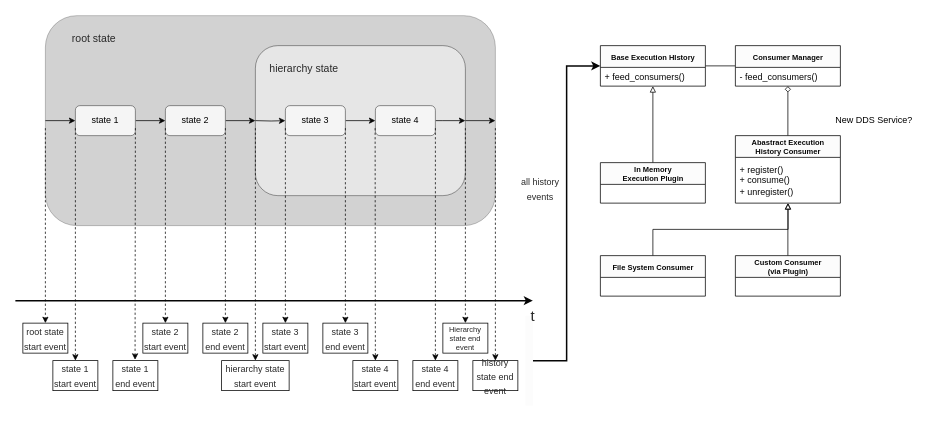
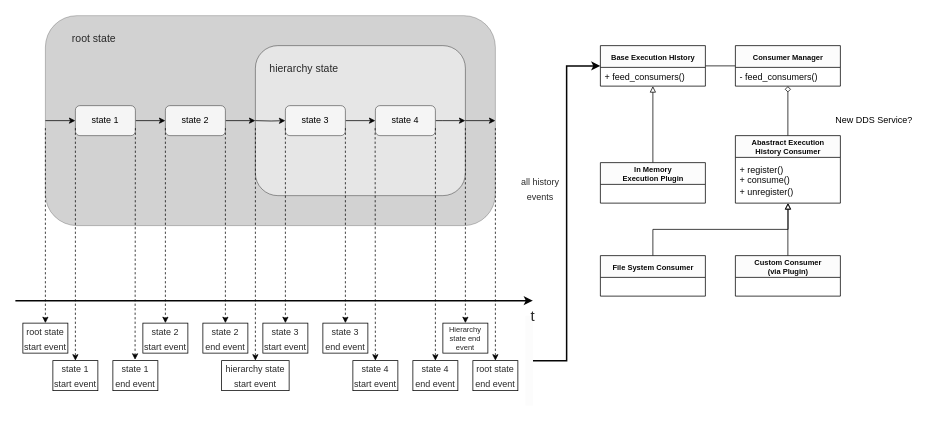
node "history state end event": label "history state end event" -> "root state end event"
